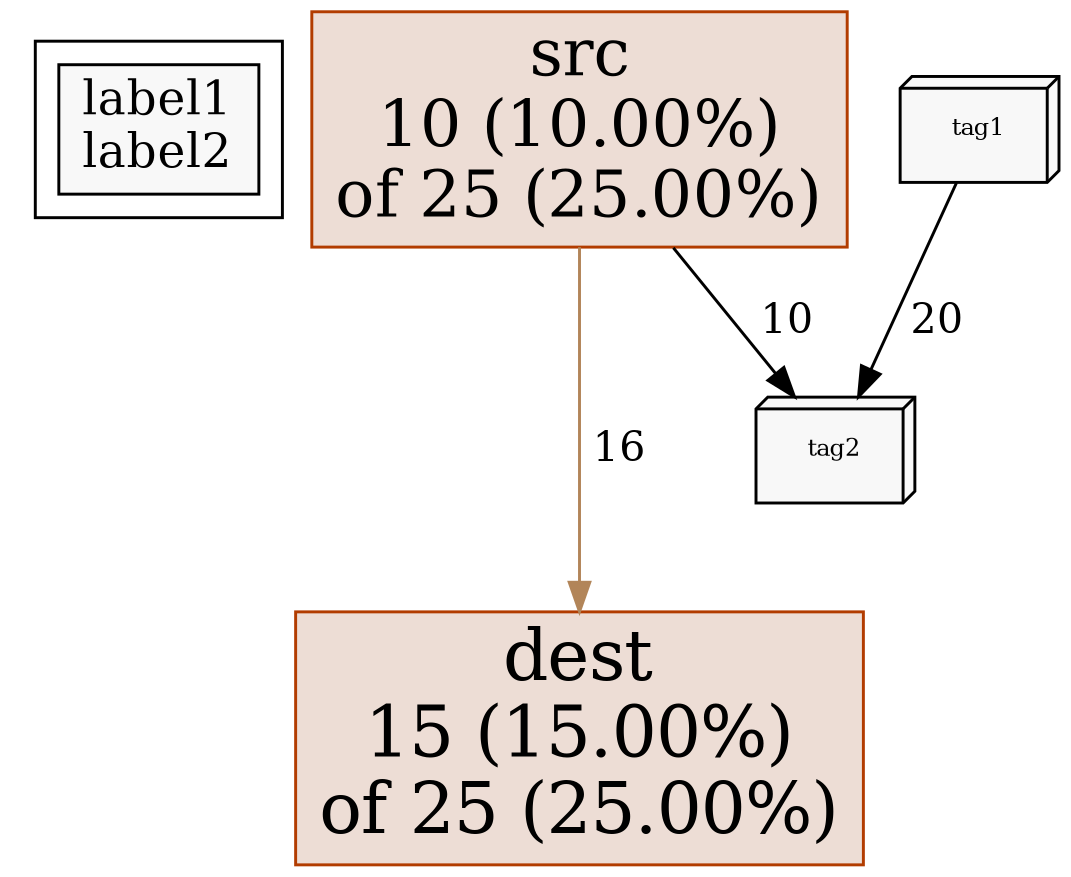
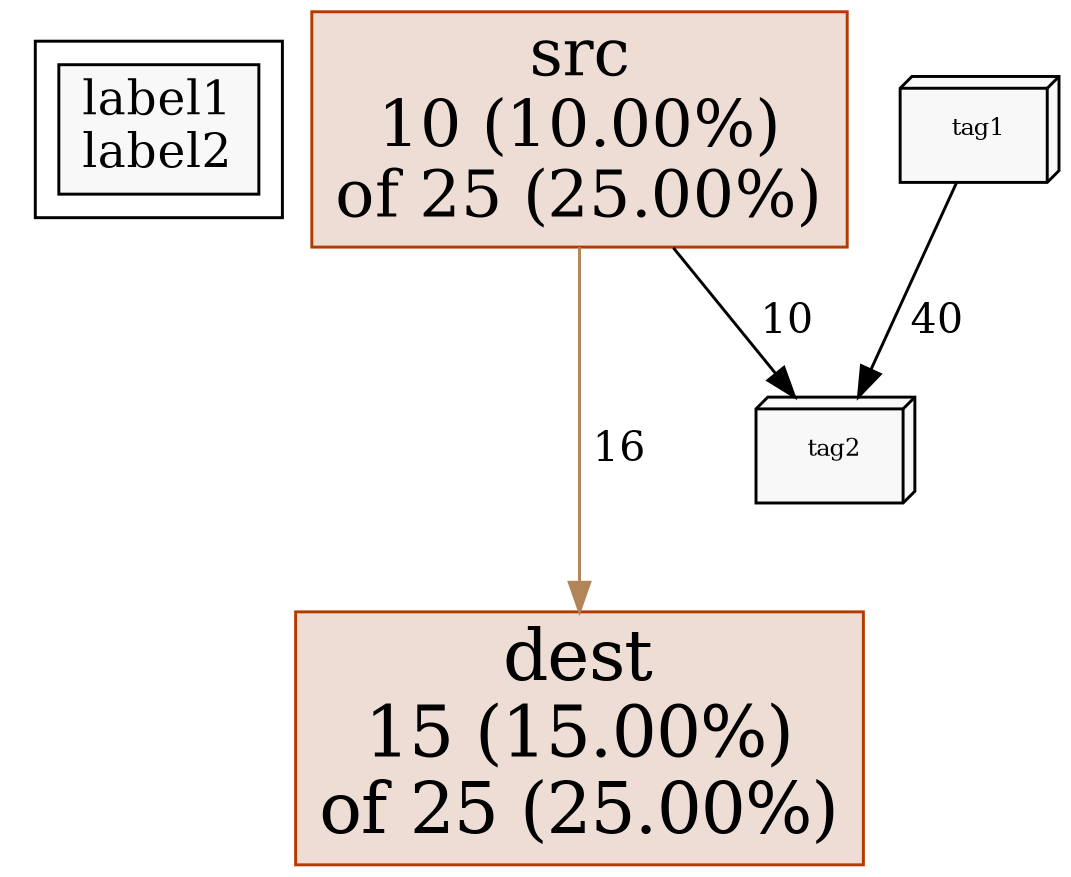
edge "tag1" -> "tag2": label " 20" -> " 40"
